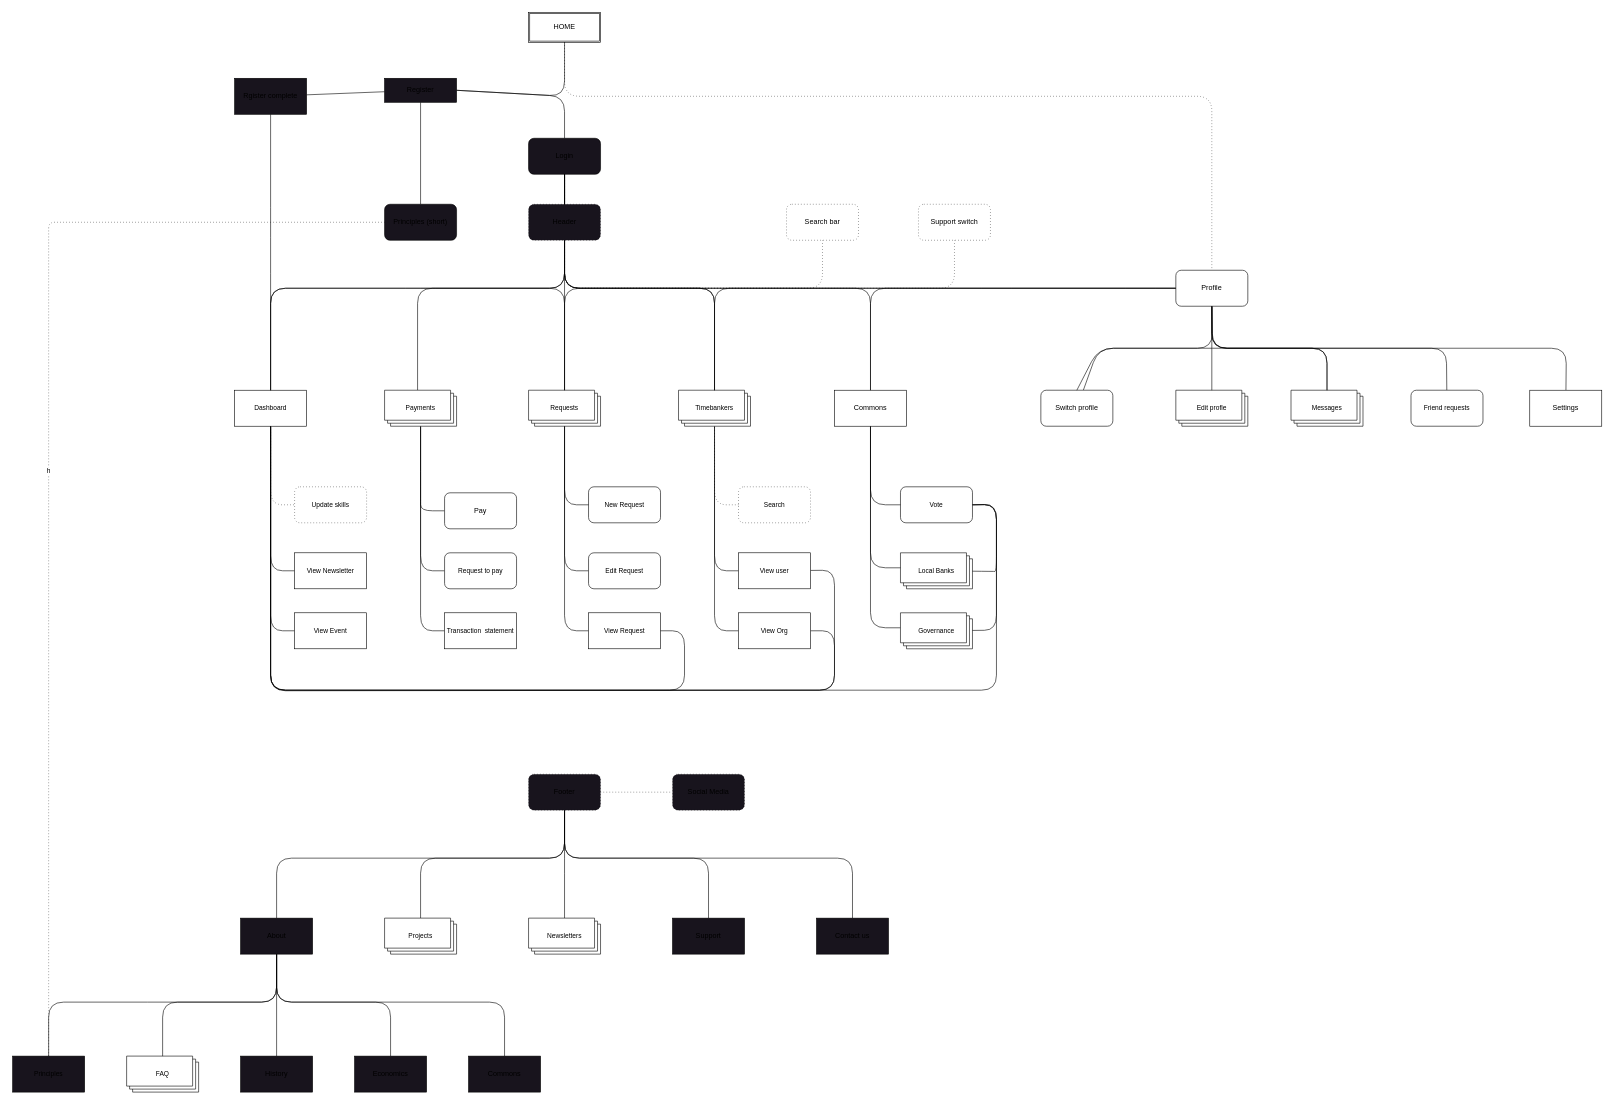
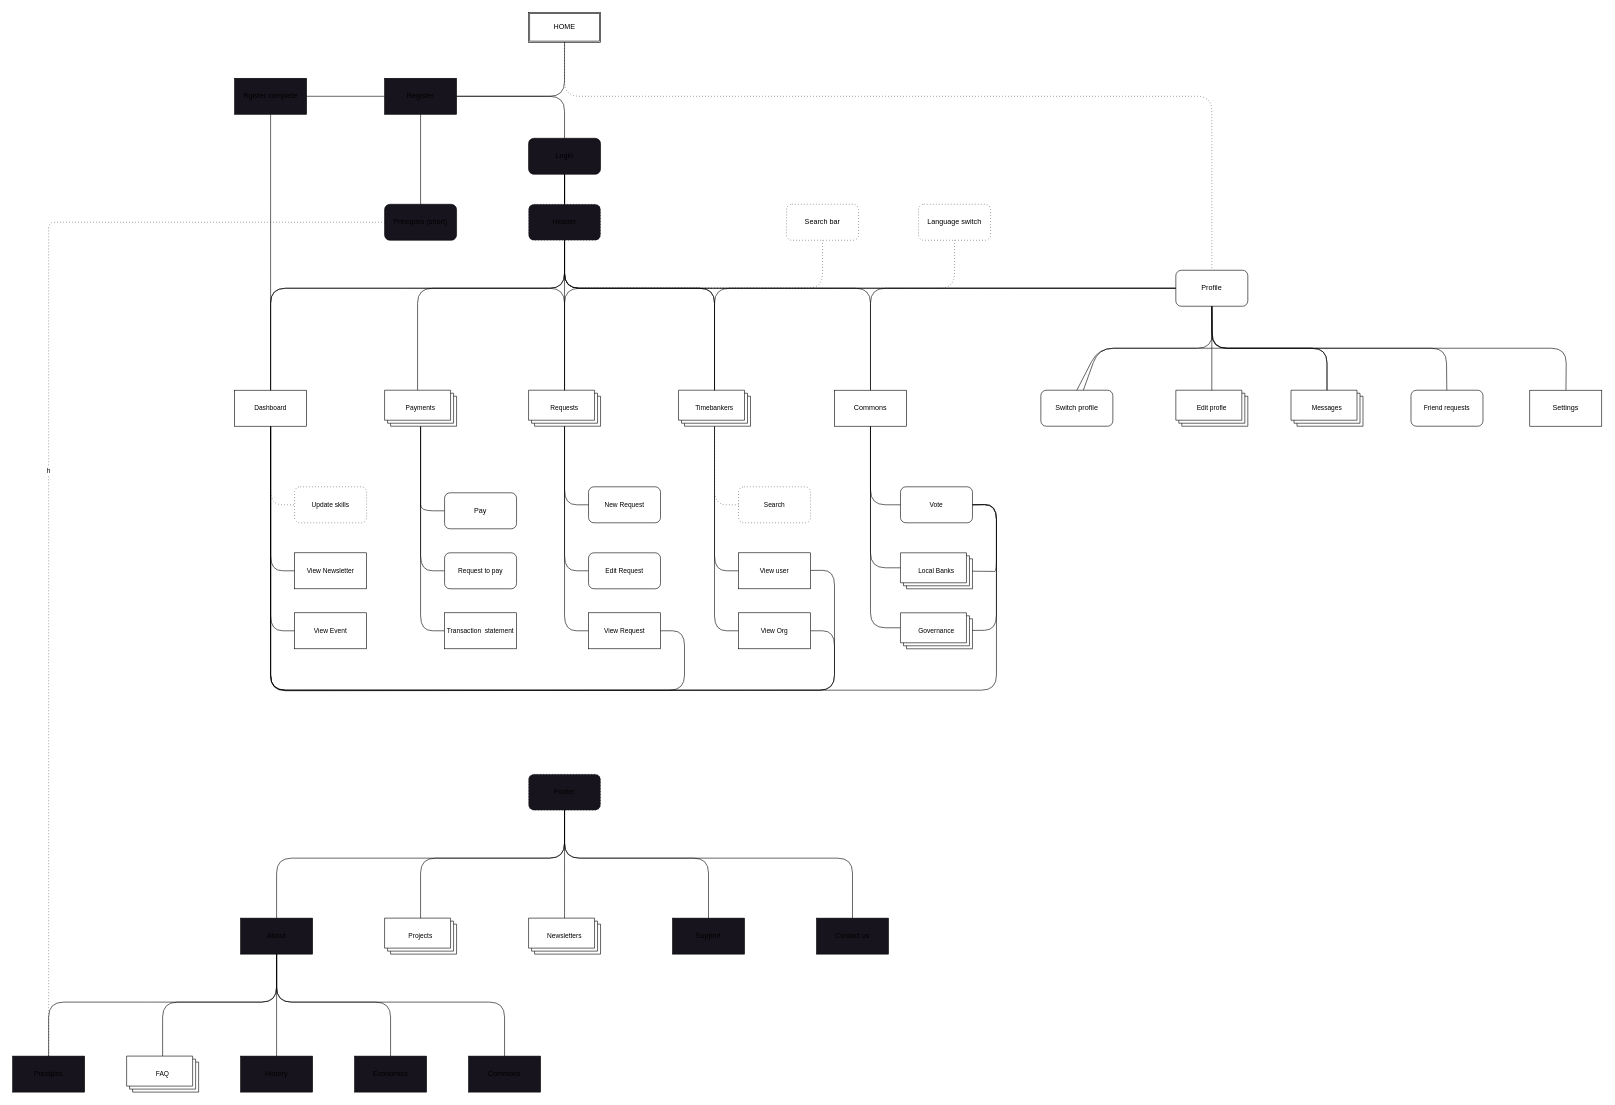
node "Register": size 72x24 -> 72x36
node "Support switch": label "Support switch" -> "Language switch"
edge "Footer" -- "Social Media": removed
node "Social Media": removed
